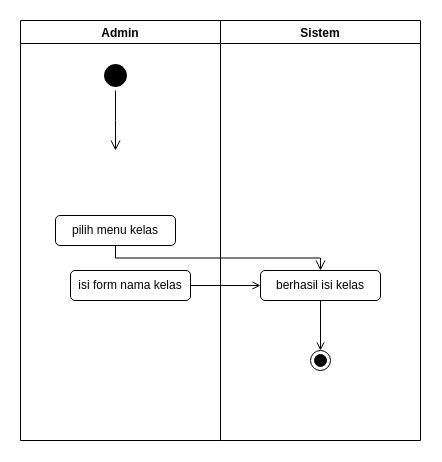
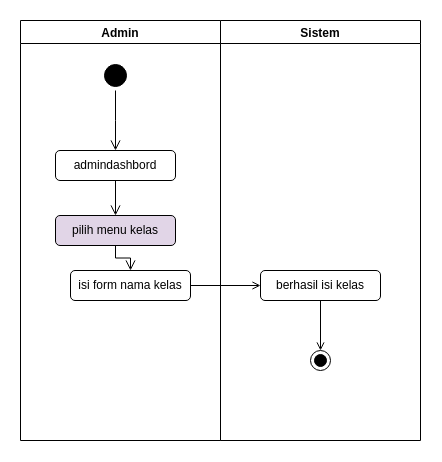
node "admindashbord": added
edge "admindashbord" -> "pilih menu kelas": added
node "pilih menu kelas": fillcolor #ffffff -> #e1d5e7
edge "pilih menu kelas" -> "berhasil isi kelas": now "pilih menu kelas" -> "isi form nama kelas"
